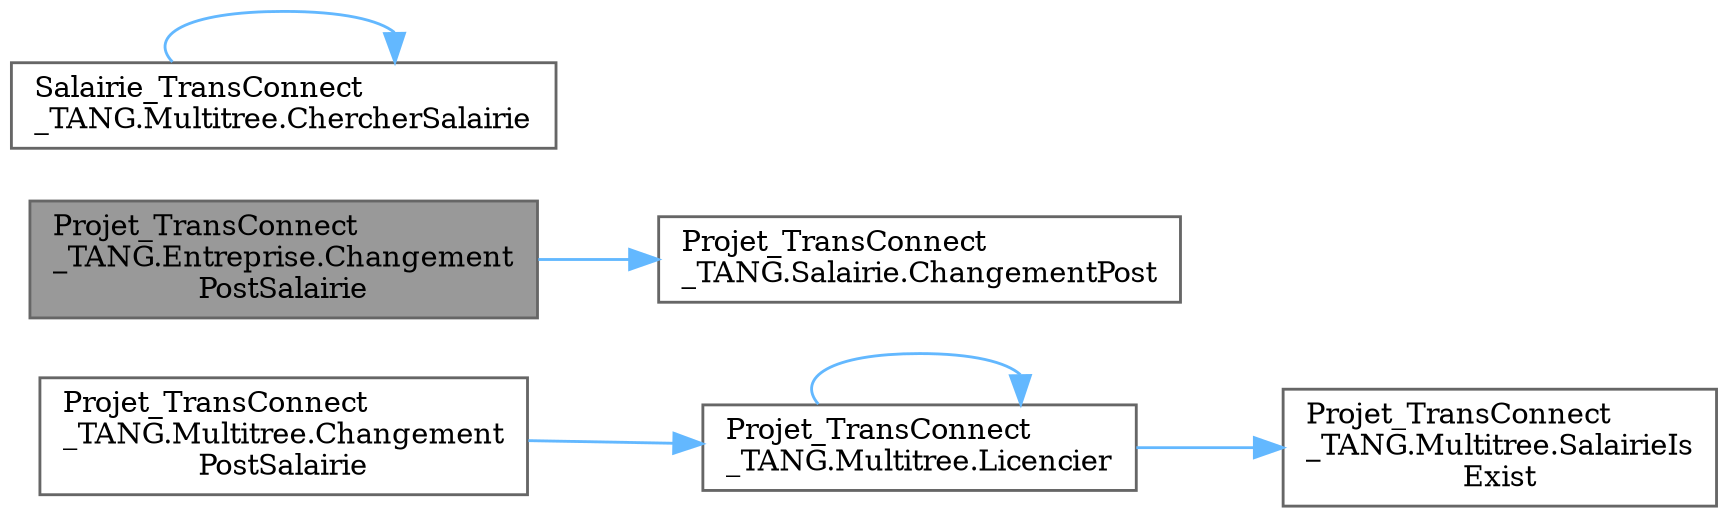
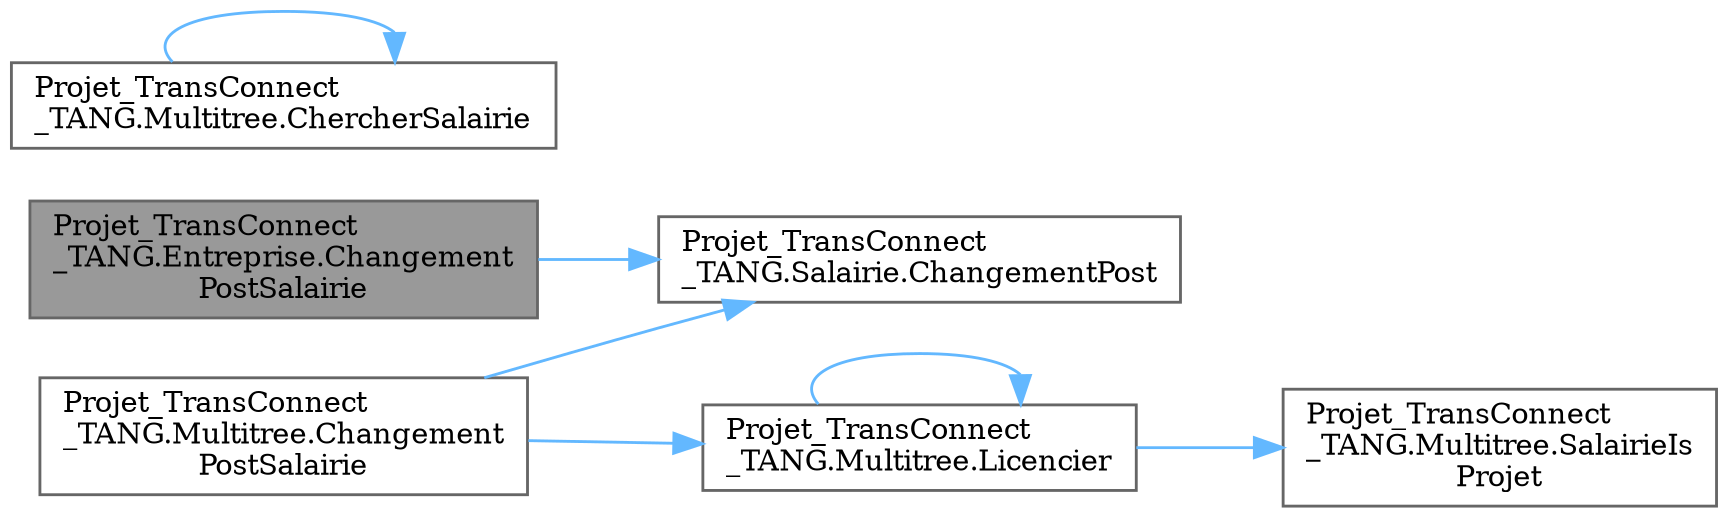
node "Salairie_TransConnect _TANG.Multitree.ChercherSalairie": label "Salairie_TransConnect _TANG.Multitree.ChercherSalairie" -> "Projet_TransConnect _TANG.Multitree.ChercherSalairie"
edge "Projet_TransConnect _TANG.Multitree.Changement PostSalairie" -> "Projet_TransConnect _TANG.Salairie.ChangementPost": added
node "Projet_TransConnect _TANG.Multitree.SalairieIs Exist": label "Projet_TransConnect _TANG.Multitree.SalairieIs Exist" -> "Projet_TransConnect _TANG.Multitree.SalairieIs Projet"
